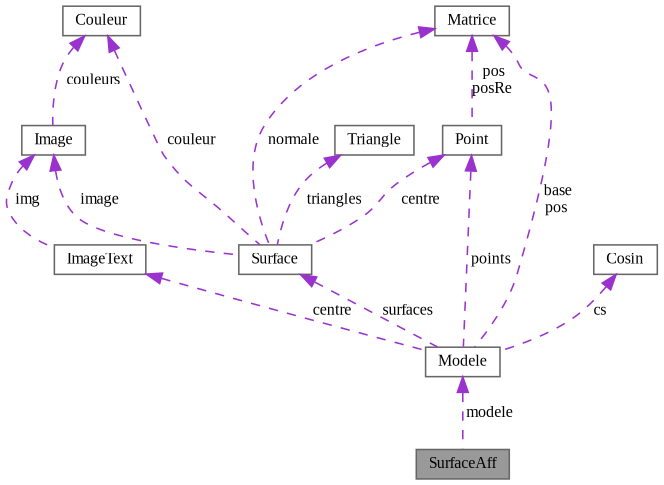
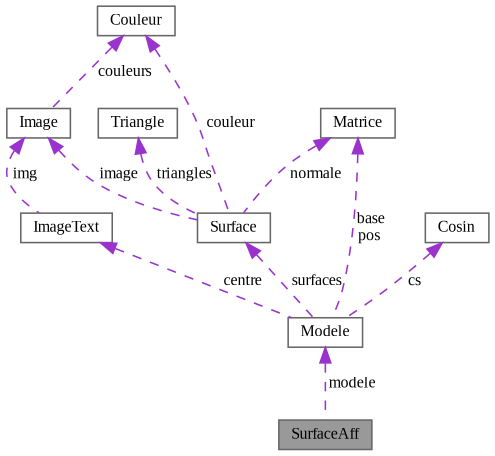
node "Point": removed
